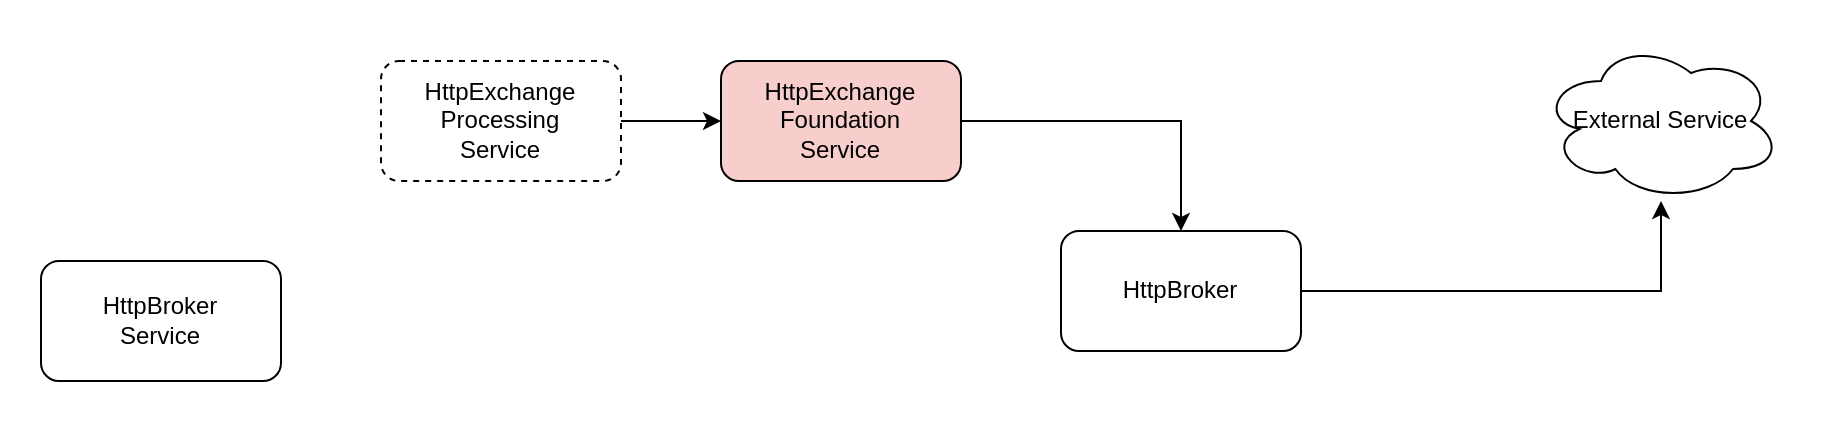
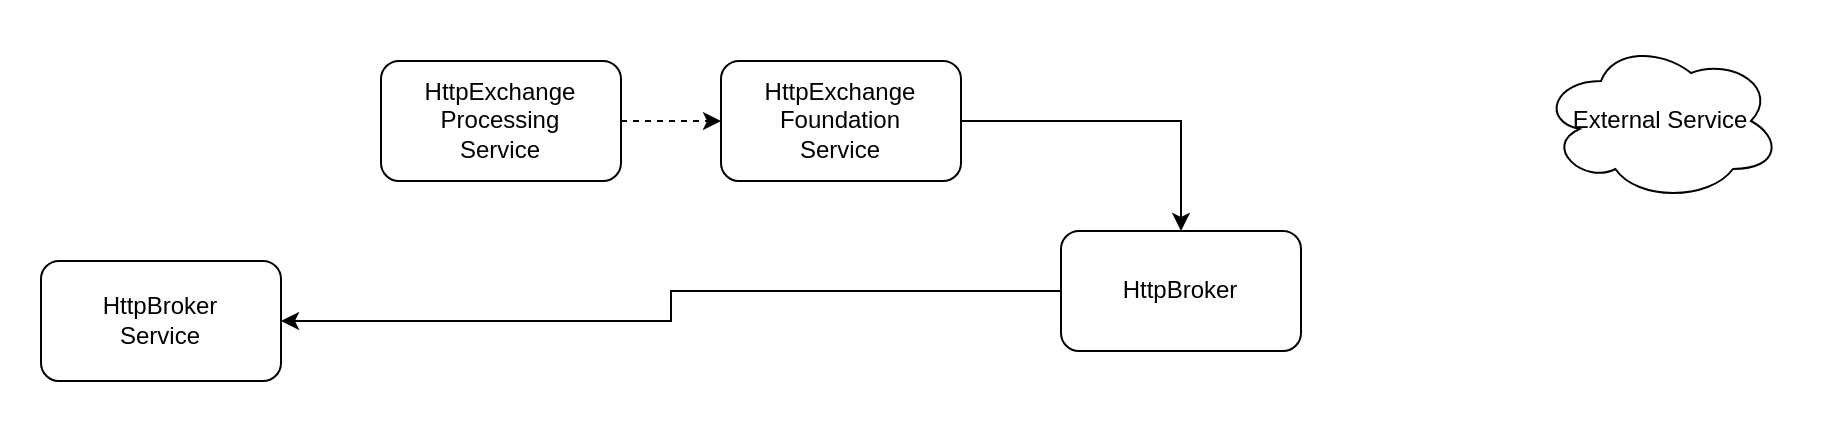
node "HttpExchange Processing Service": style dashed -> solid
edge "HttpExchange Processing Service" -> "HttpExchange Foundation Service": style solid -> dashed
node "HttpExchange Foundation Service": fillcolor #f8cecc -> #ffffff
edge "HttpBroker" -> "External Service": now "HttpBroker" -> "HttpBroker Service"
